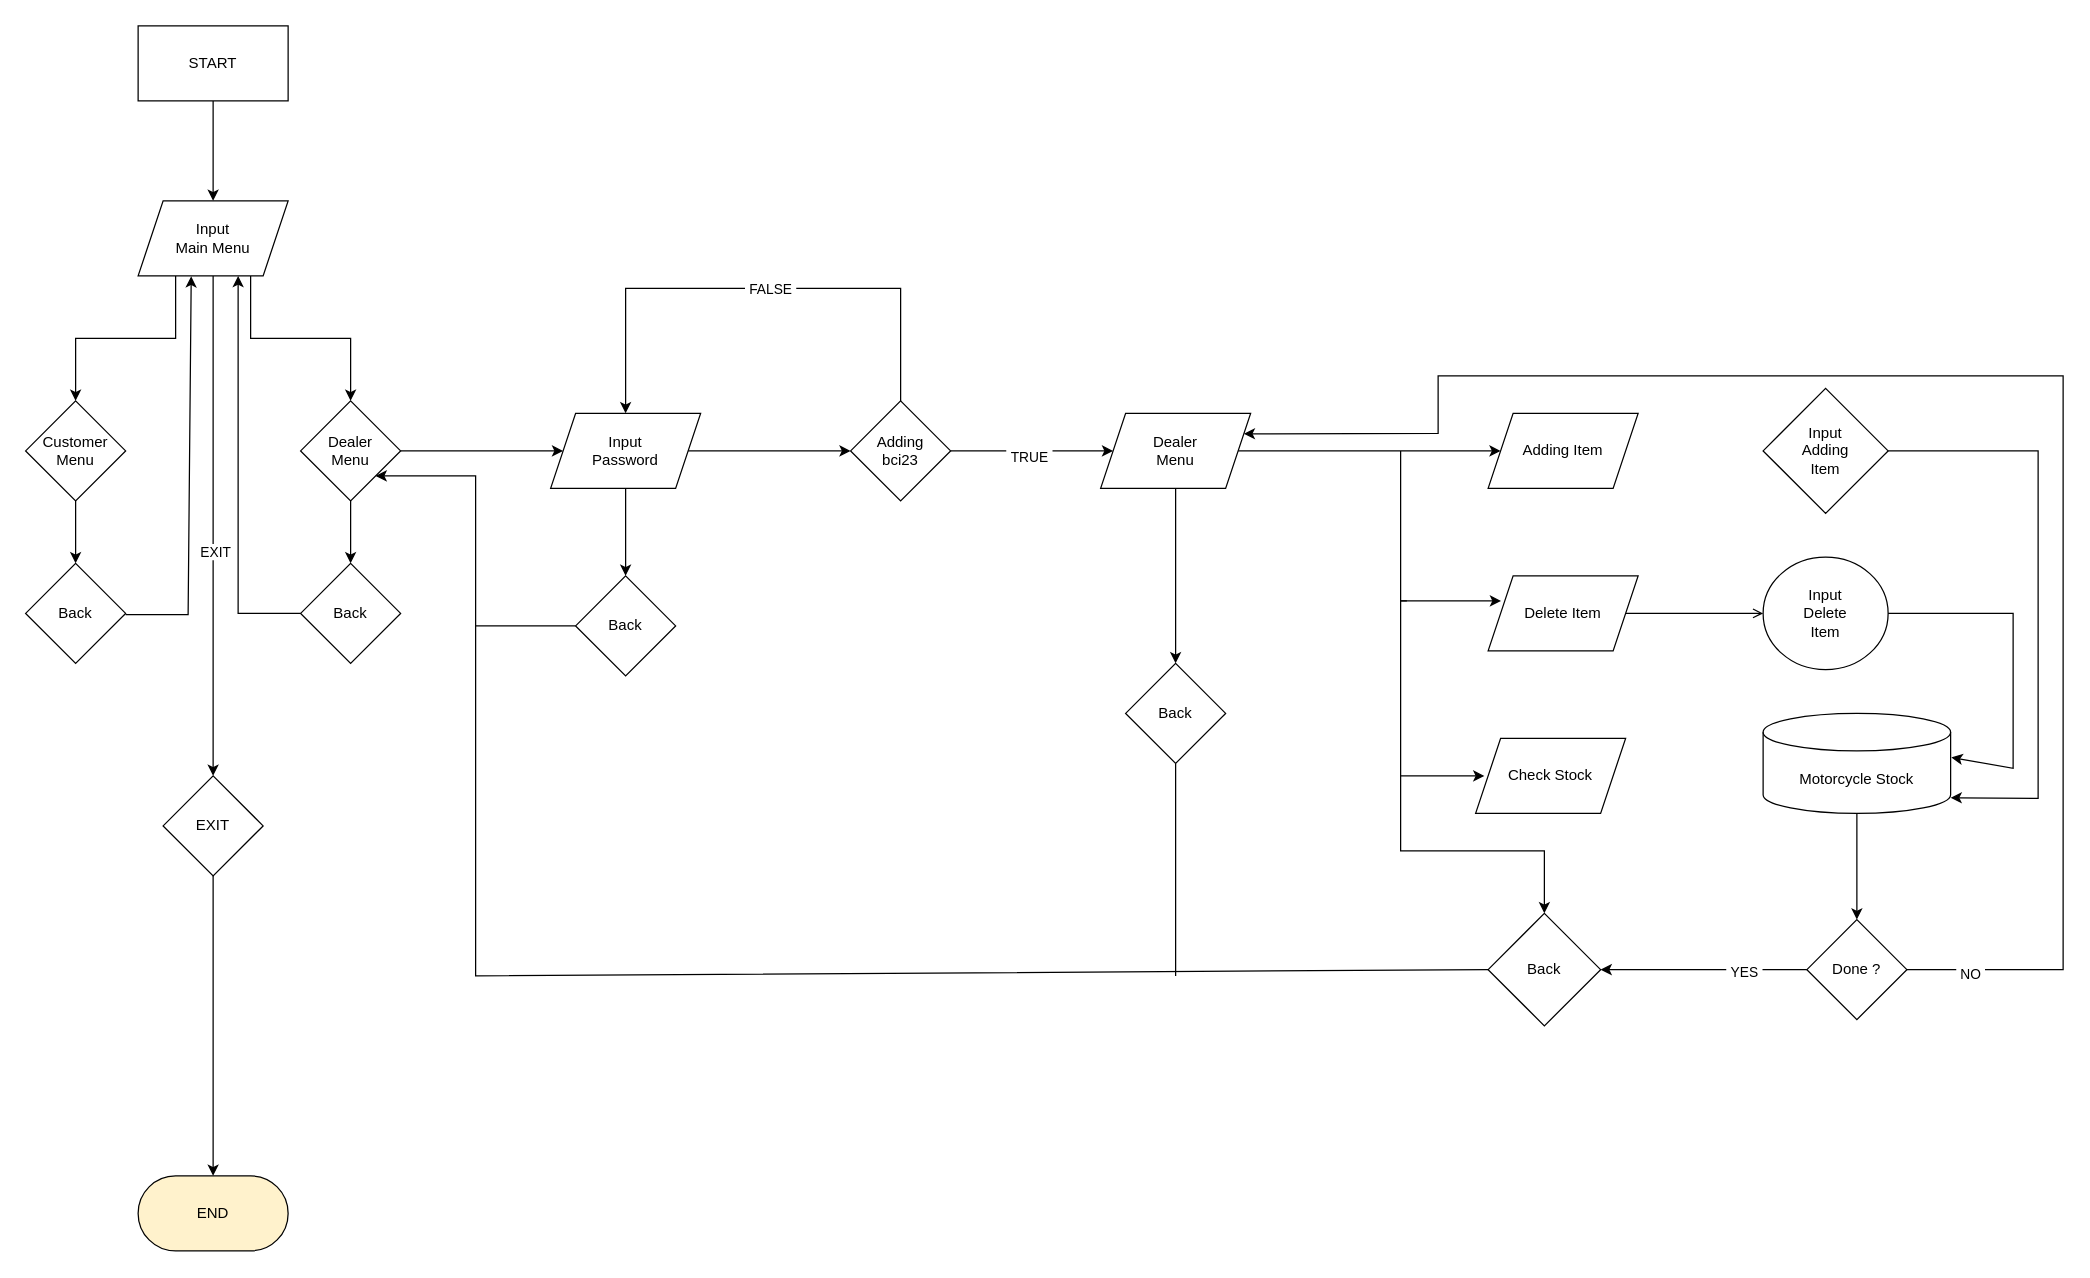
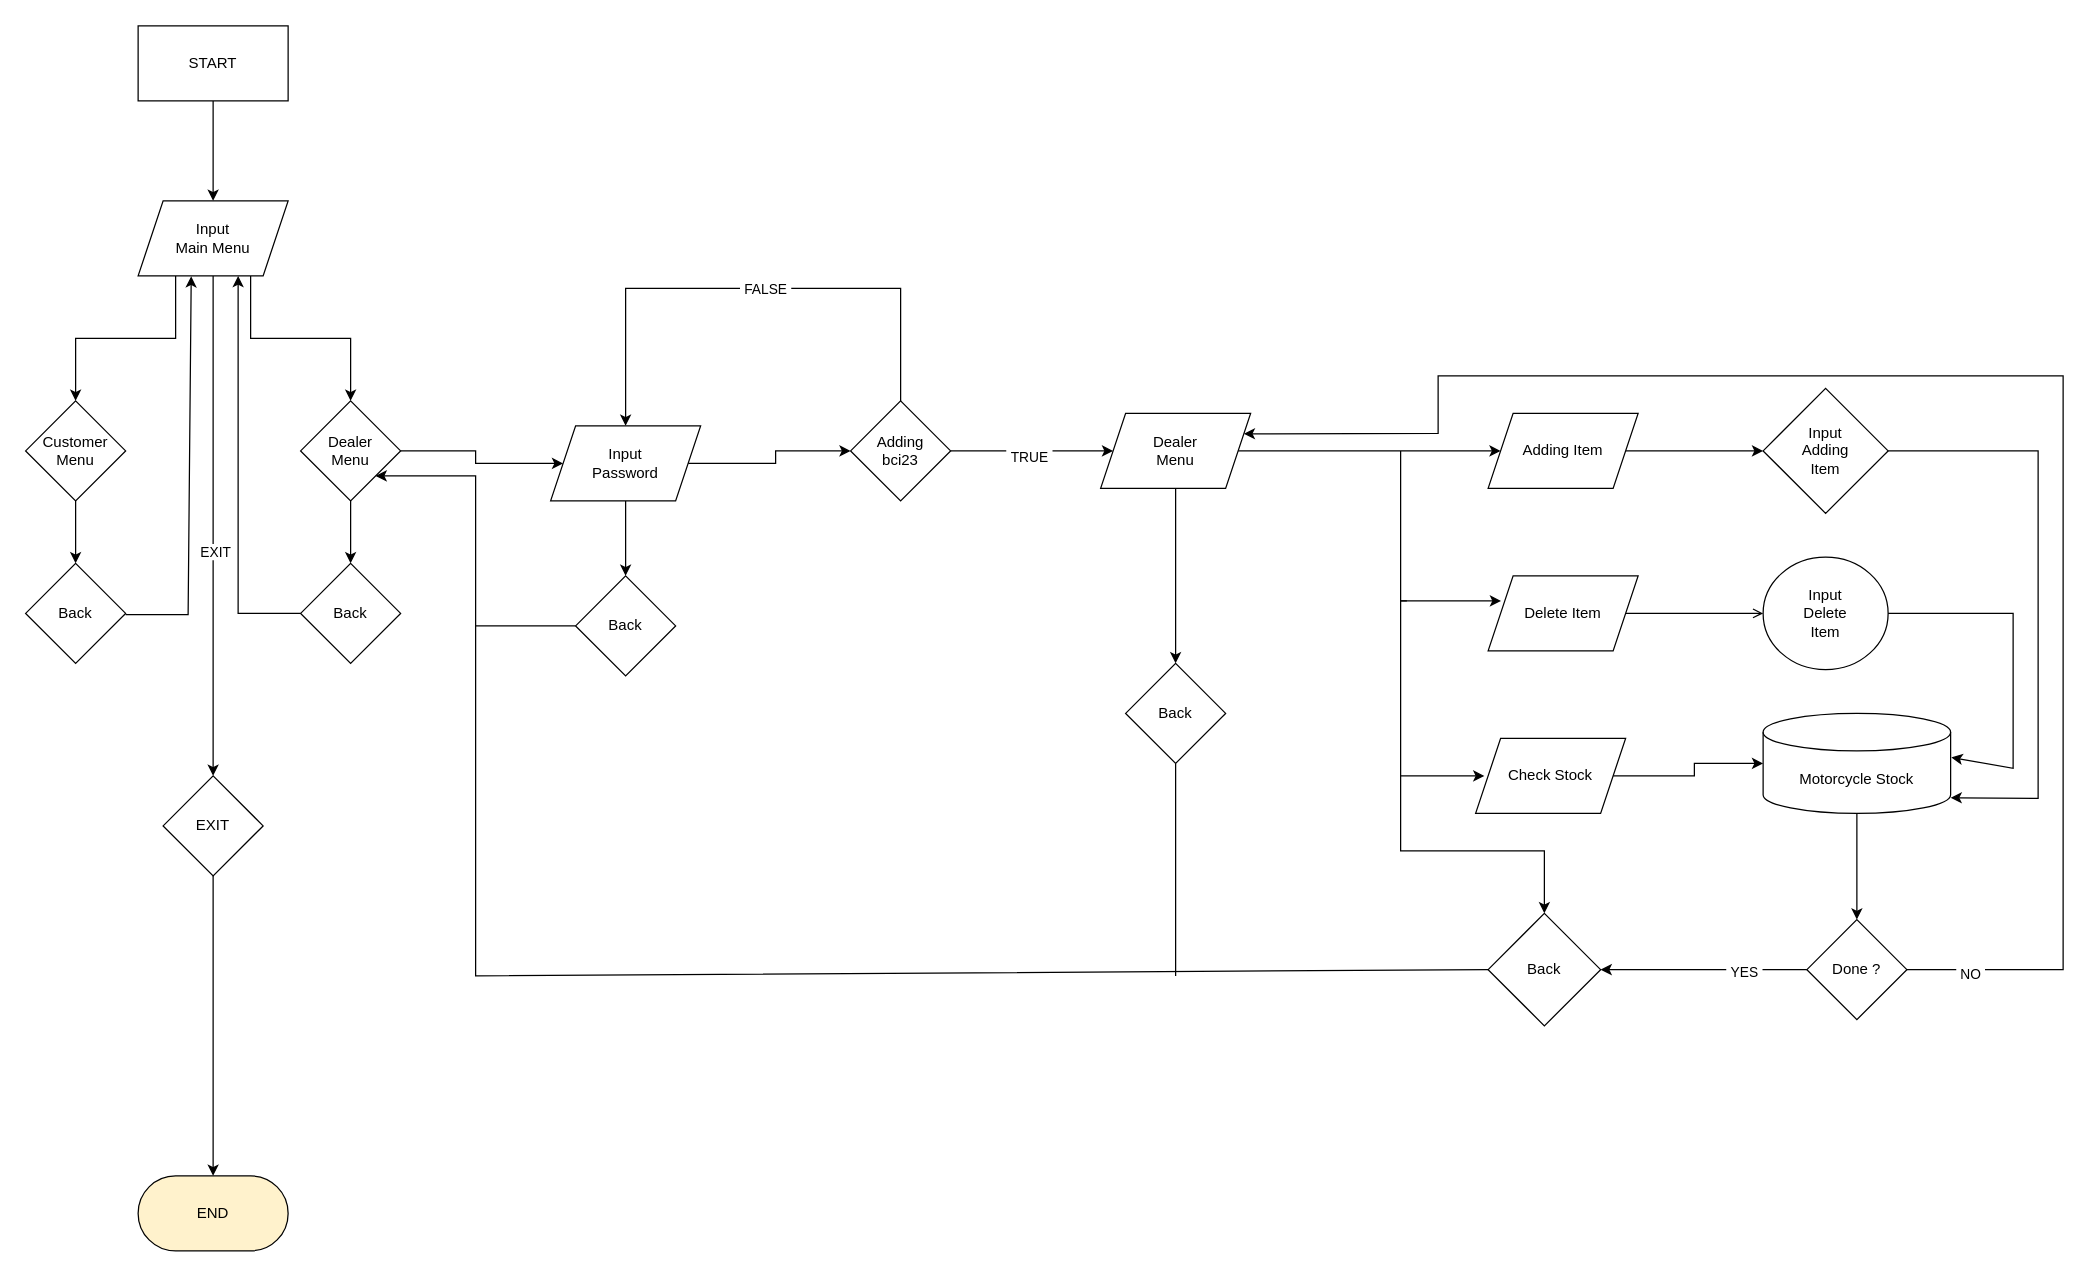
node "Input Password": moved (626, 451) -> (626, 463)
edge "Adding Item" -> "Input Adding Item": added
edge "Check Stock" -> "Motorcycle Stock": added
